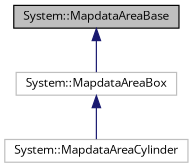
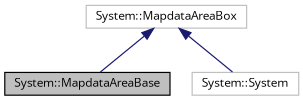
edge "System::MapdataAreaBox" -> "System::MapdataAreaBase": reversed
node "System::MapdataAreaCylinder": label "System::MapdataAreaCylinder" -> "System::System"
